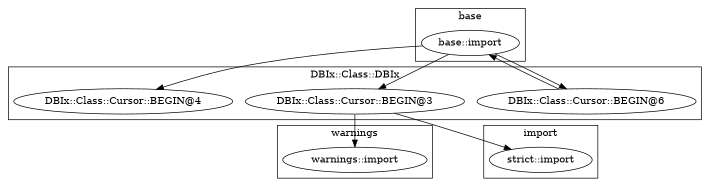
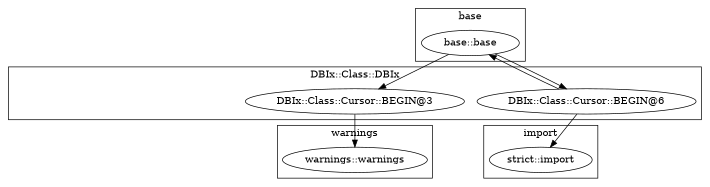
node "base::import": label "base::import" -> "base::base"
node "DBIx::Class::Cursor::BEGIN@4": removed
edge "DBIx::Class::Cursor::BEGIN@3" -> "strict::import": now "DBIx::Class::Cursor::BEGIN@6" -> "strict::import"
node "warnings::import": label "warnings::import" -> "warnings::warnings"
